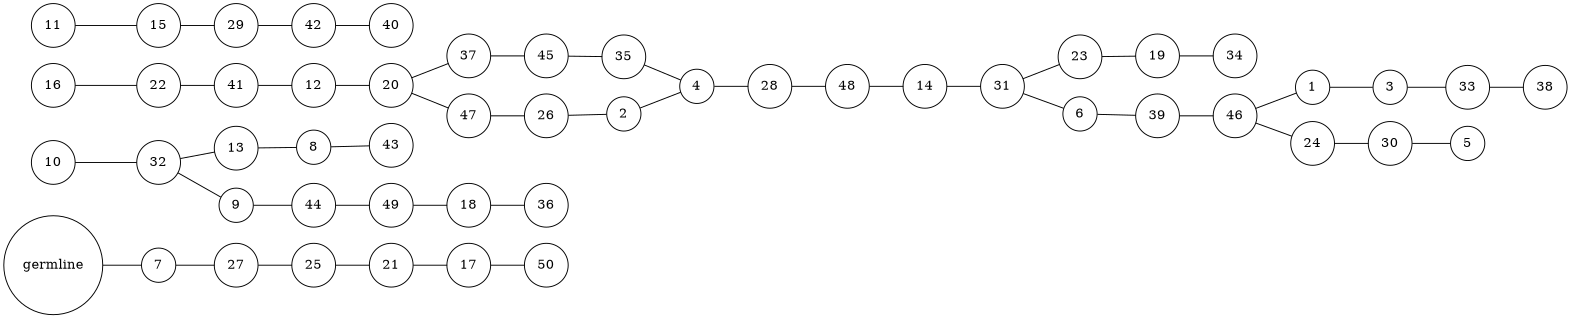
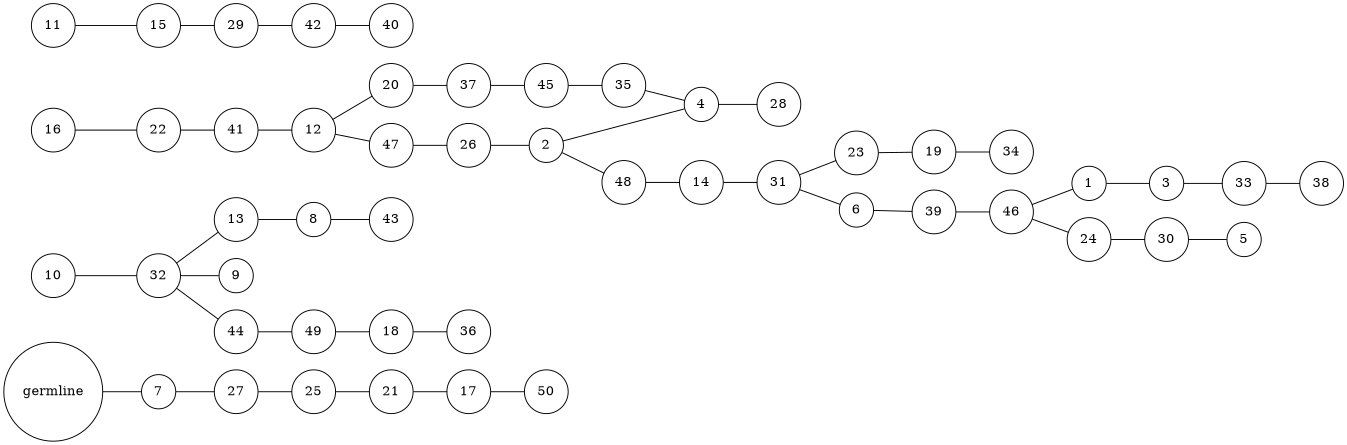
edge "28" -- "48": now "2" -- "48"
edge "20" -- "47": now "12" -- "47"
edge "9" -- "44": now "32" -- "44"
